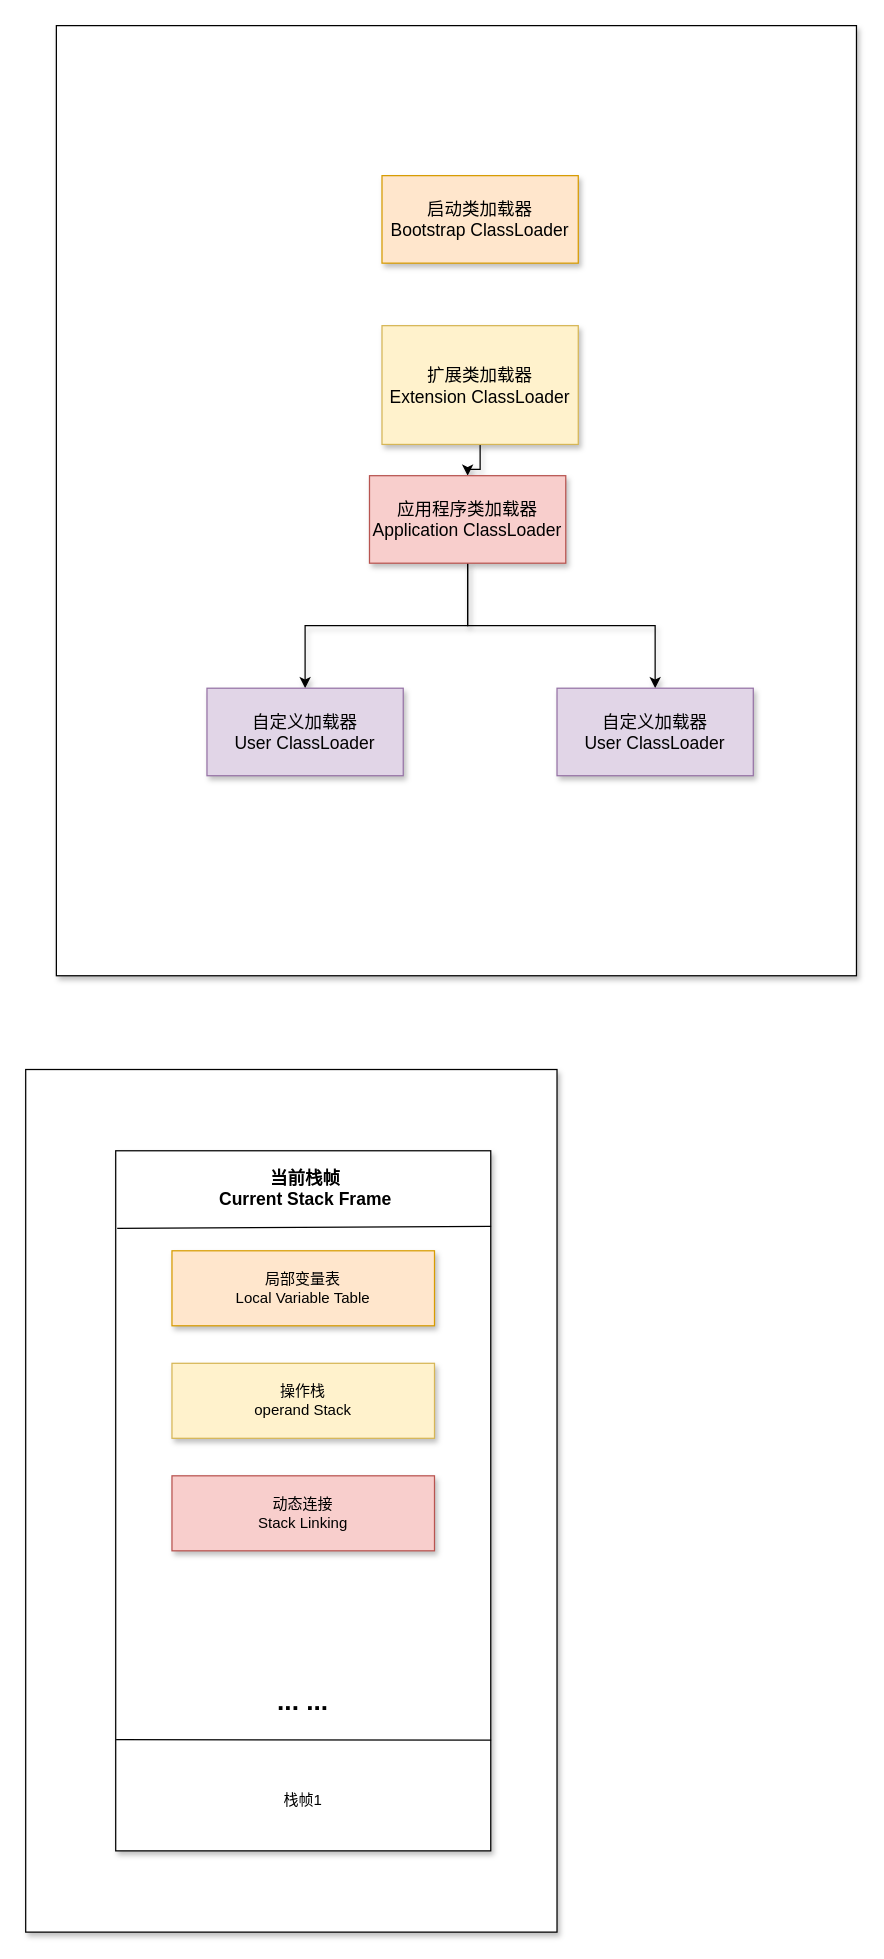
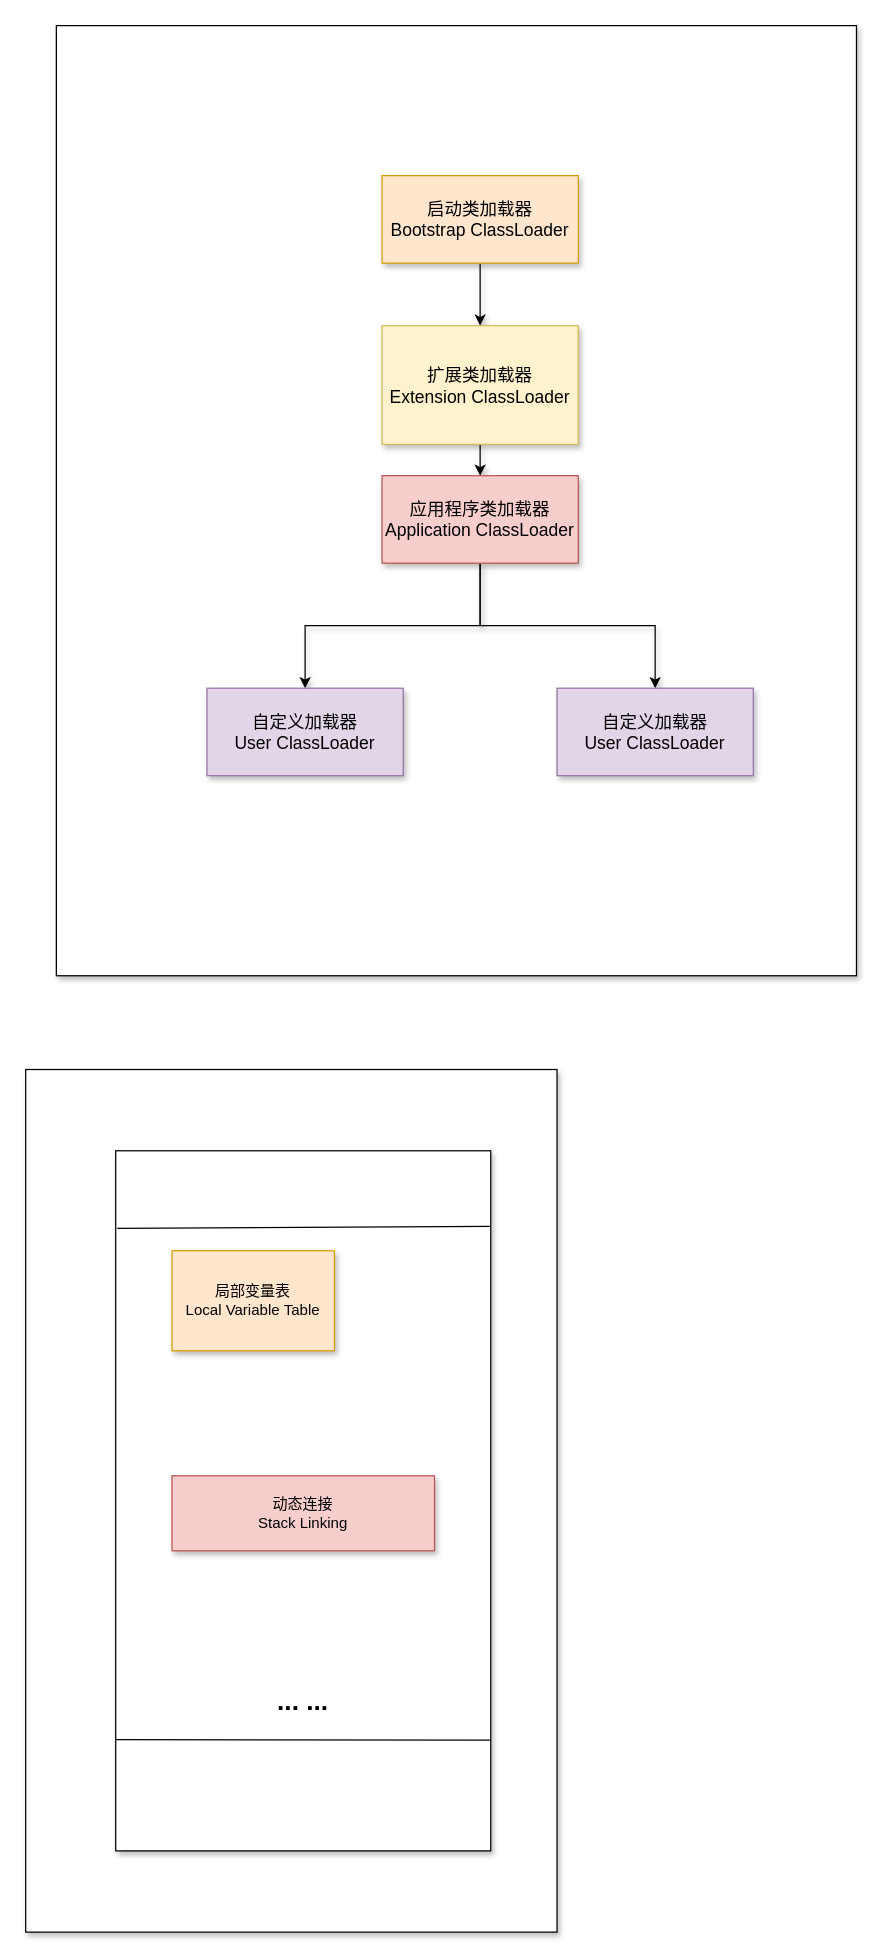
edge "启动类加载器 Bootstrap ClassLoader" -> "扩展类加载器 Extension ClassLoader": added
node "应用程序类加载器 Application ClassLoader": moved (468, 519) -> (480, 519)
node "当前栈帧 Current Stack Frame": removed
node "局部变量表 Local Variable Table": size 263x75 -> 163x100
node "操作栈 operand Stack": removed
node "栈帧1": removed
